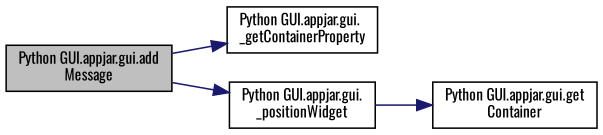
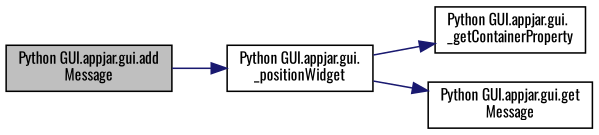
edge "Python GUI.appjar.gui.add Message" -> "Python GUI.appjar.gui. _getContainerProperty": now "Python GUI.appjar.gui. _positionWidget" -> "Python GUI.appjar.gui. _getContainerProperty"
node "Python GUI.appjar.gui.get Container": label "Python GUI.appjar.gui.get Container" -> "Python GUI.appjar.gui.get Message"
